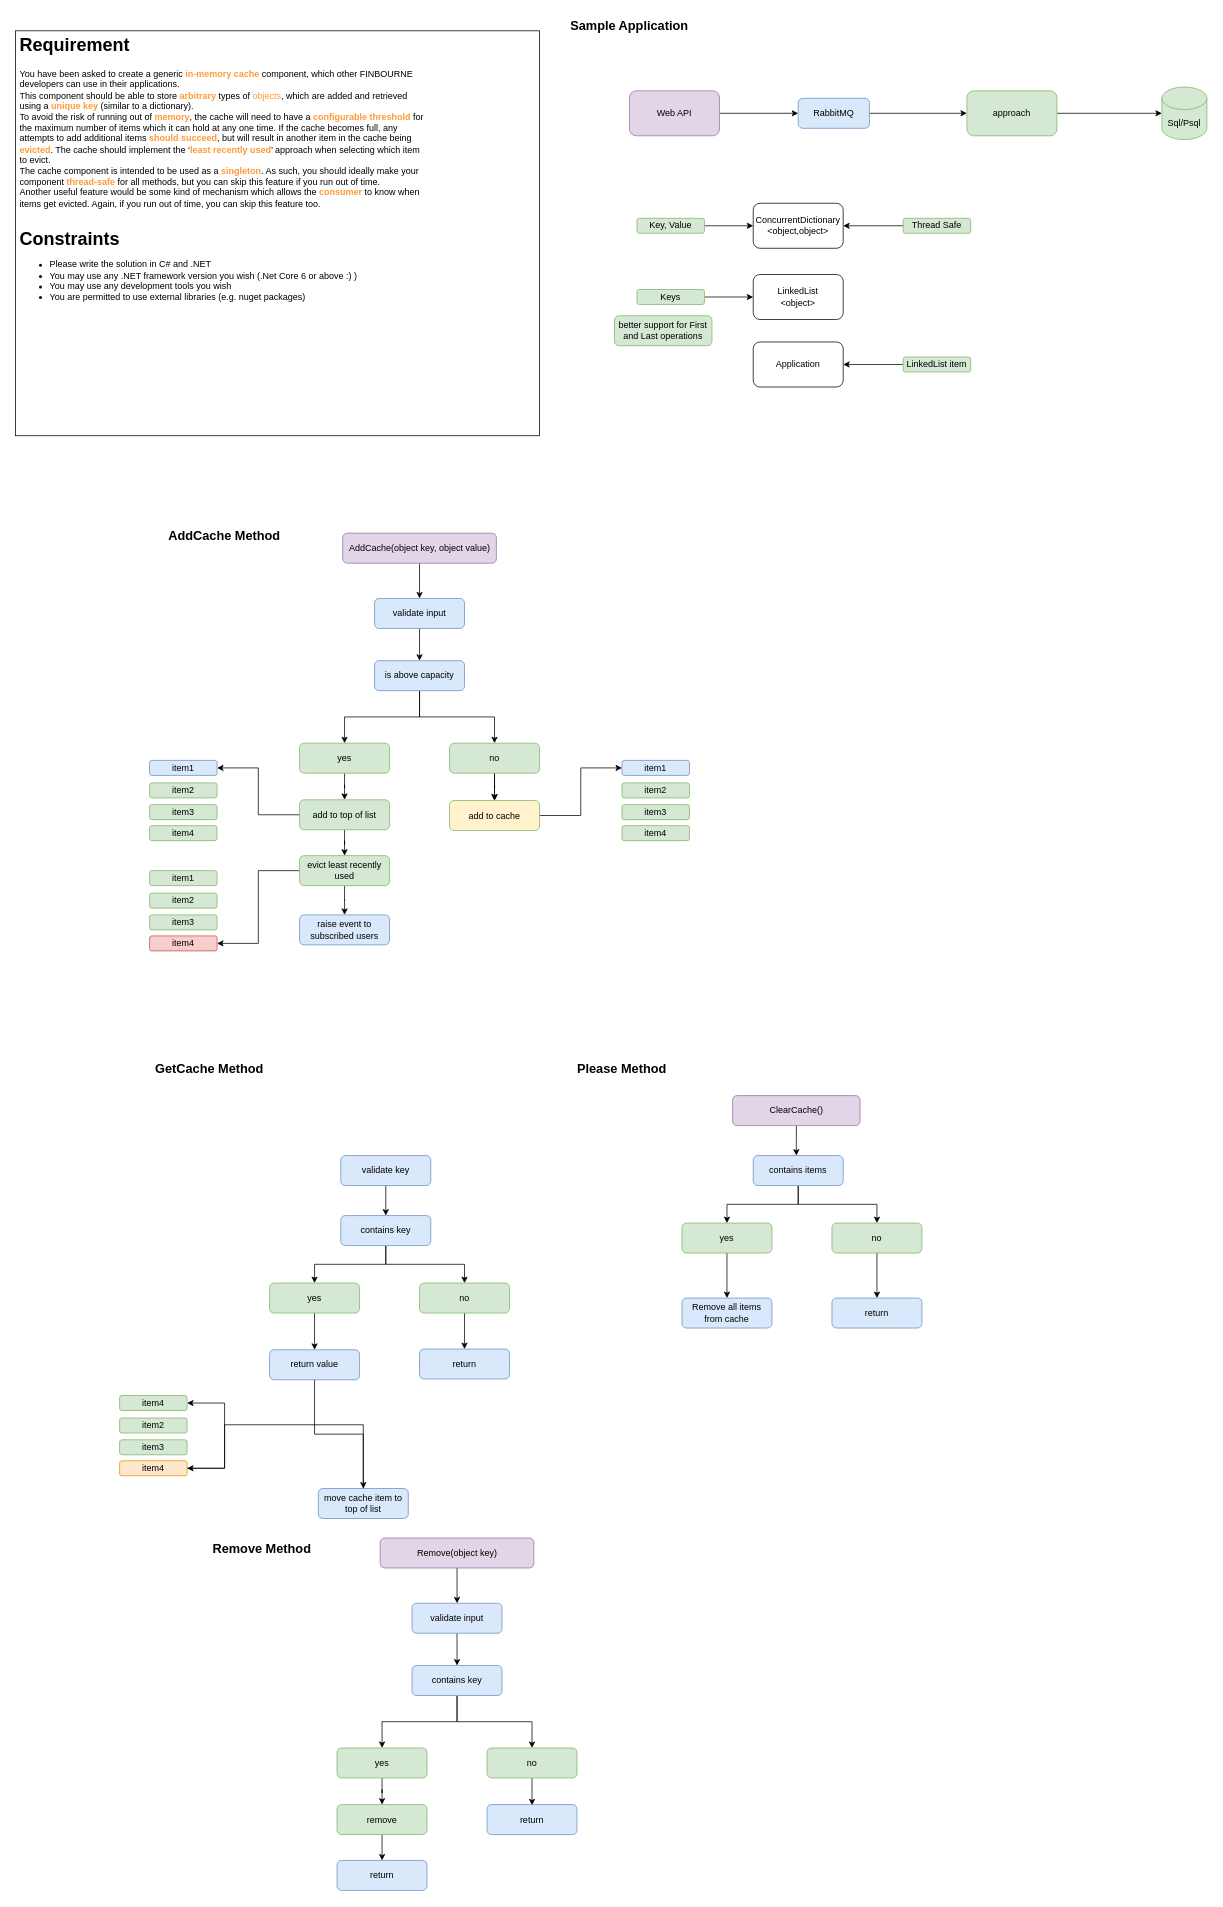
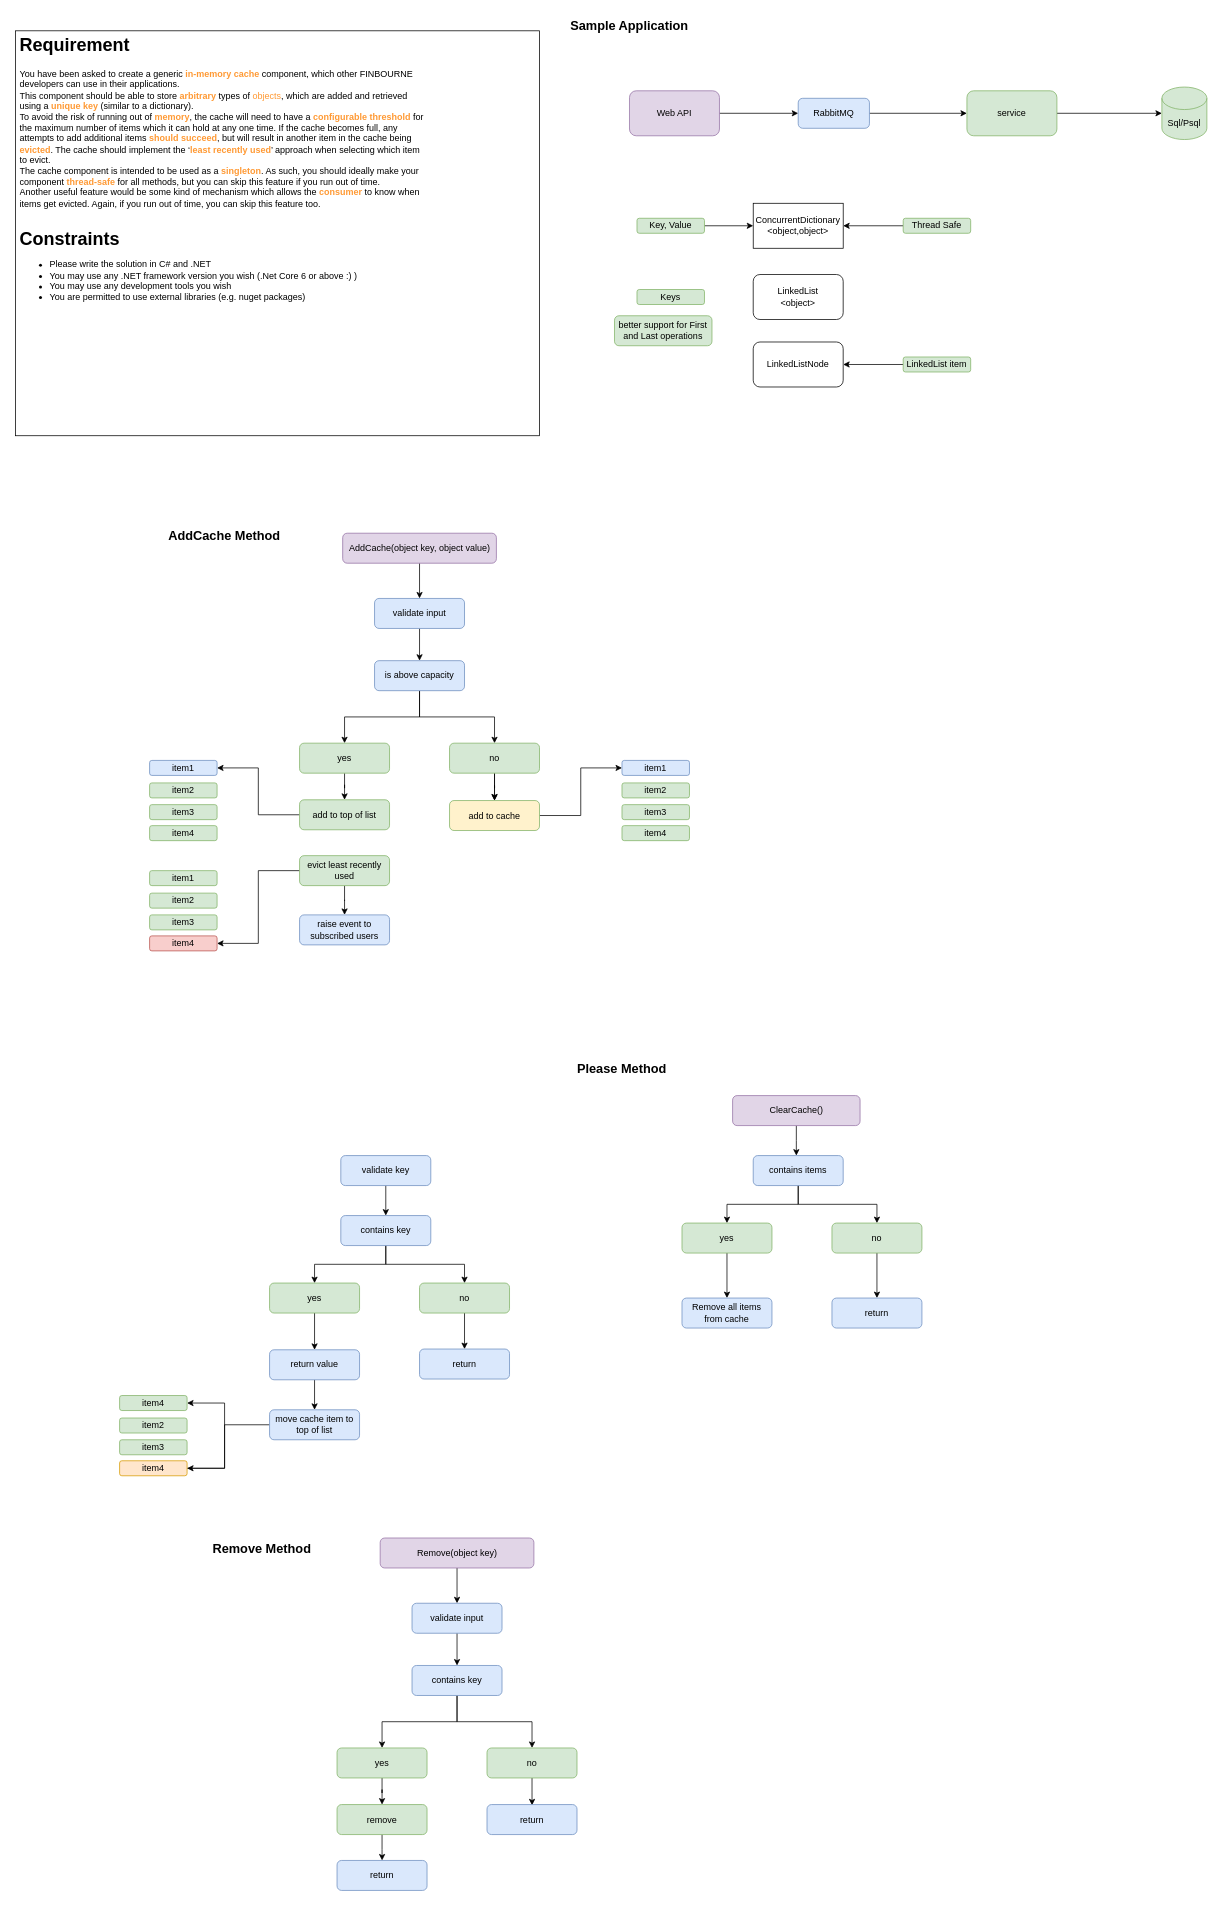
node "approach": label "approach" -> "service"
node "ConcurrentDictionary <object,object>": shape rounded rectangle -> rectangle
edge "Keys" -> "LinkedList <object>": removed
node "Application": label "Application" -> "LinkedListNode"
edge "add to top of list" -> "evict least recently used": removed
node "GetCache Method": removed
node "move cache item to top of list": moved (363, 1503) -> (315, 1425)
